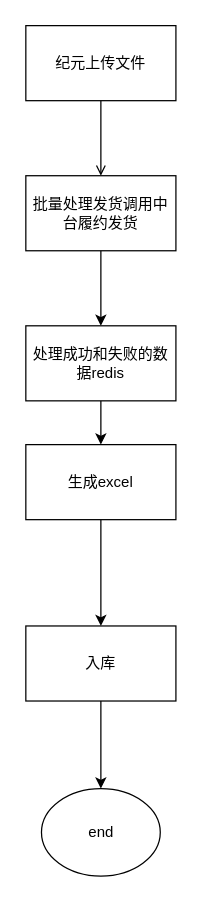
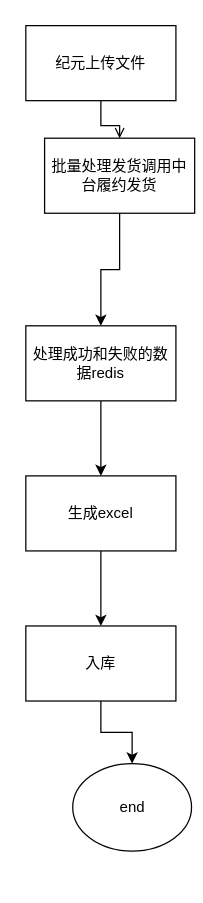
node "批量处理发货调用中台履约发货": moved (101, 213) -> (119, 176)
node "生成excel": moved (101, 482) -> (101, 513)
node "end": moved (101, 832) -> (132, 807)
